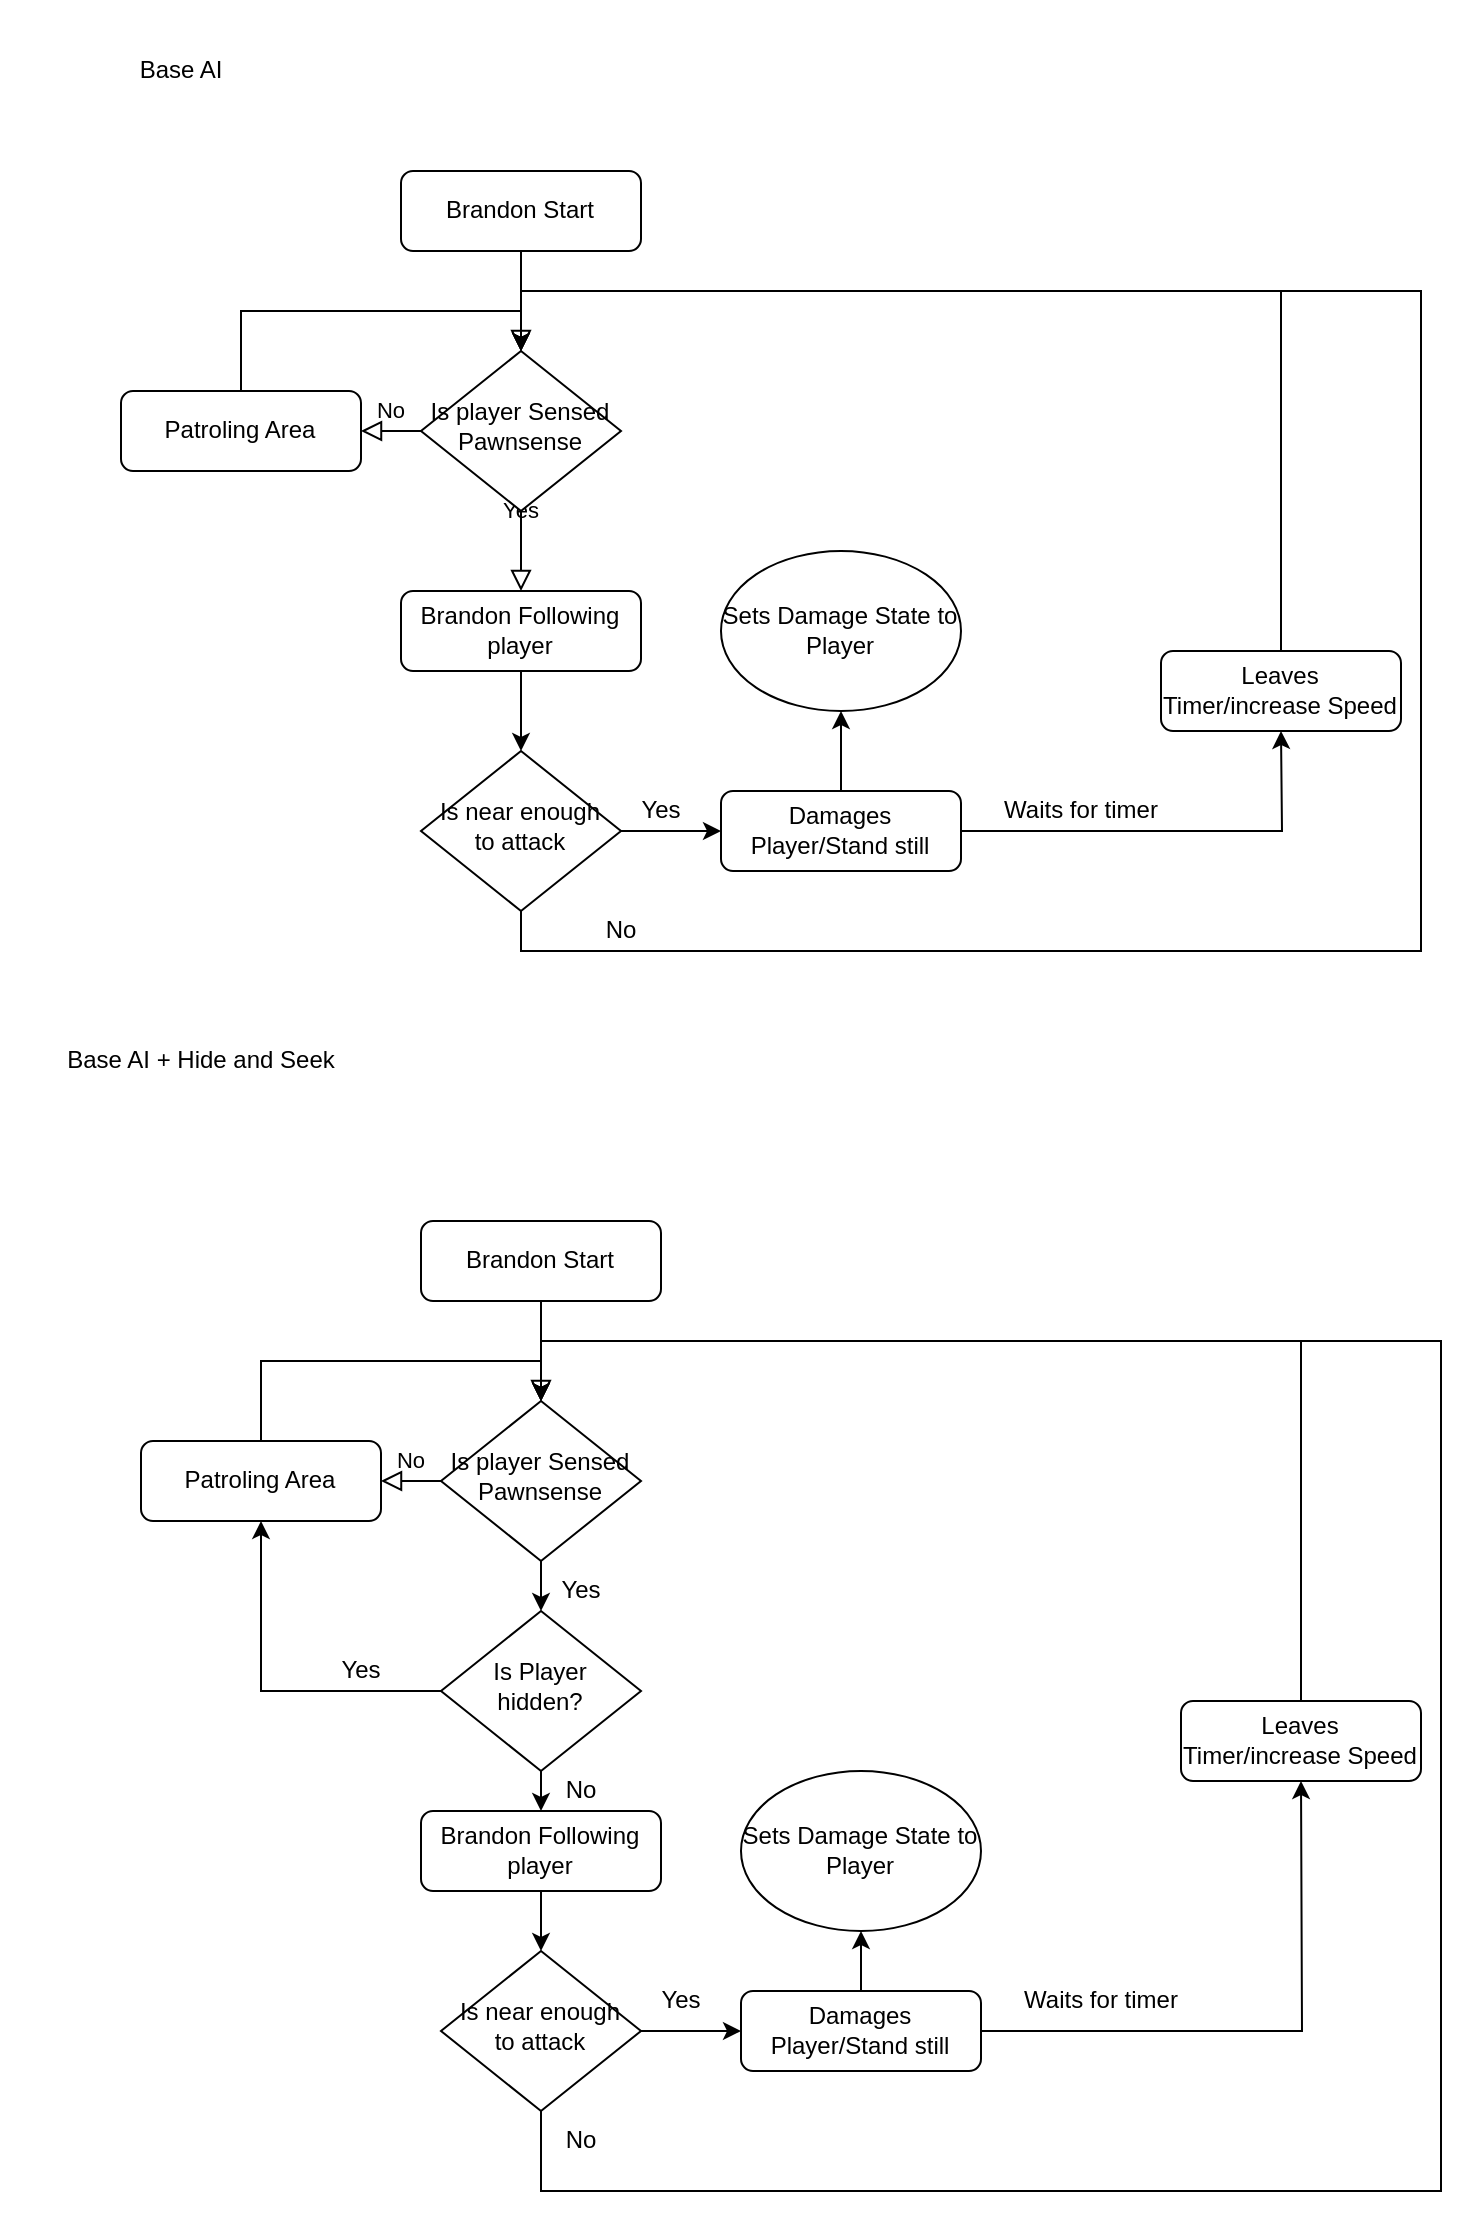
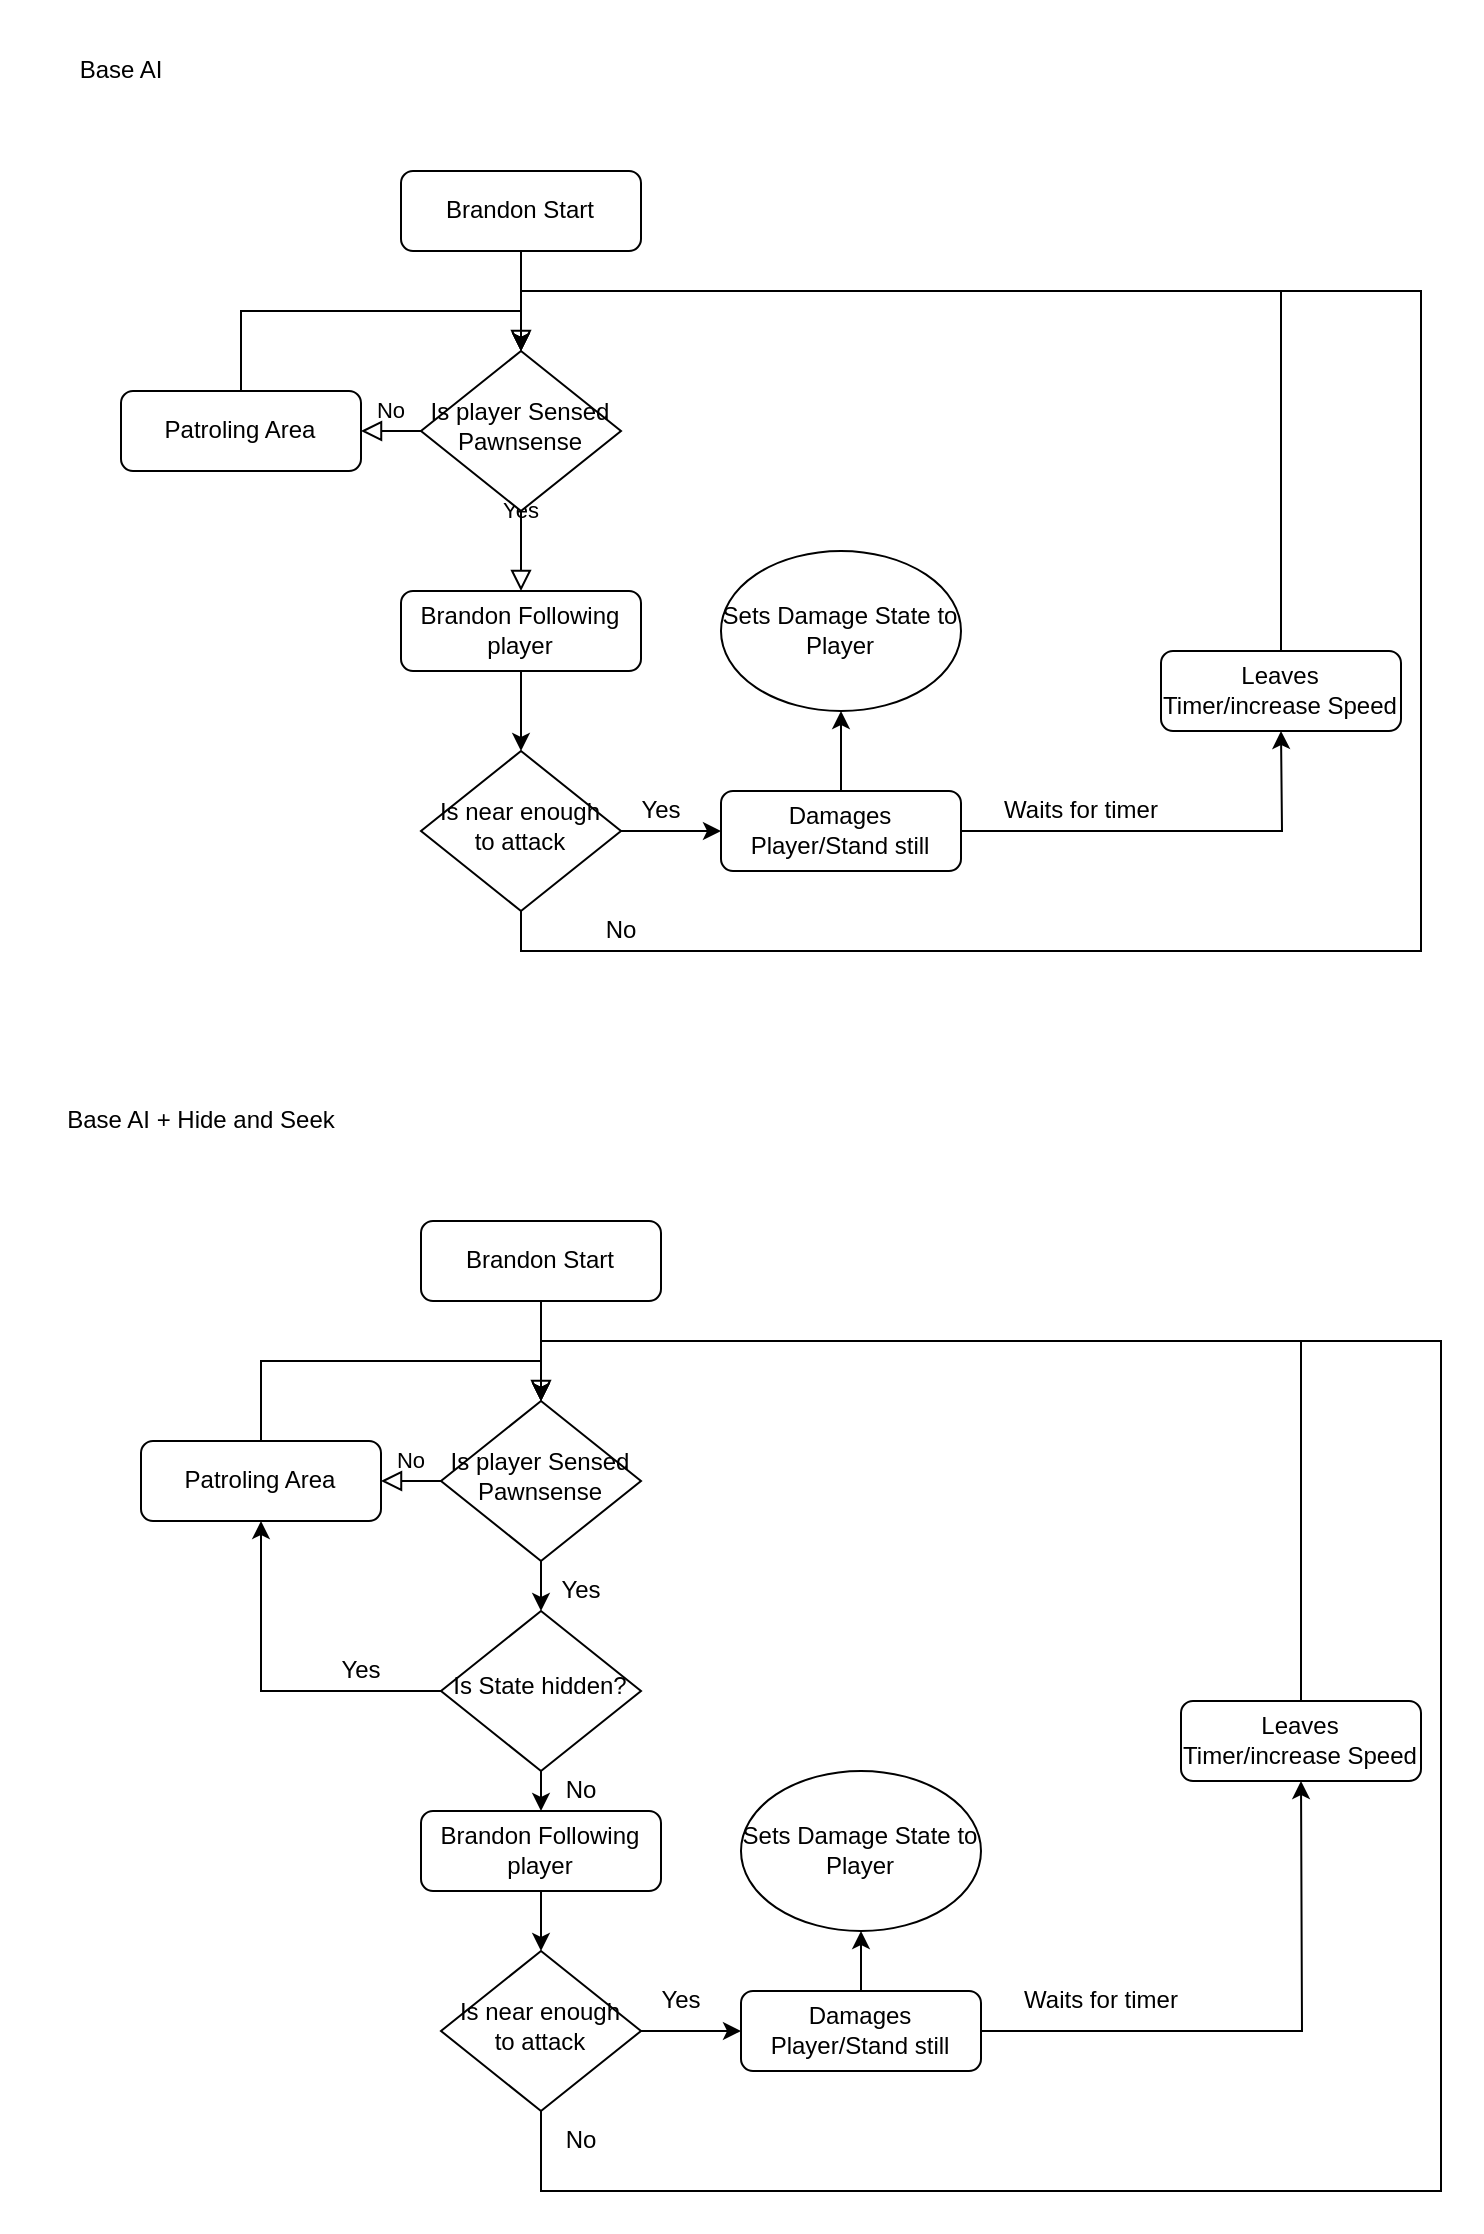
node "Base AI": moved (181, 71) -> (121, 71)
node "Base AI + Hide and Seek": moved (201, 1061) -> (201, 1121)
node "Is Player hidden?": label "Is Player hidden?" -> "Is State hidden?"
